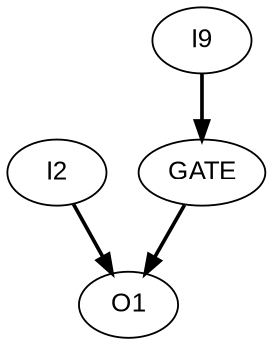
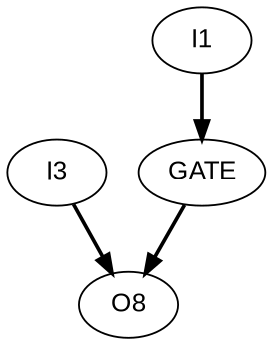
node "I9": label "I9" -> "I1"
node "I2": label "I2" -> "I3"
node "O1": label "O1" -> "O8"
